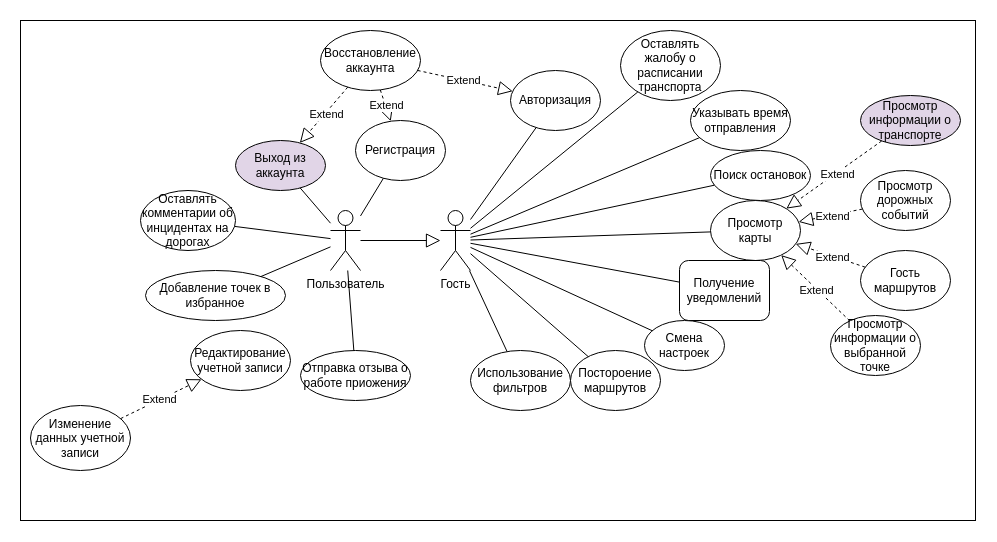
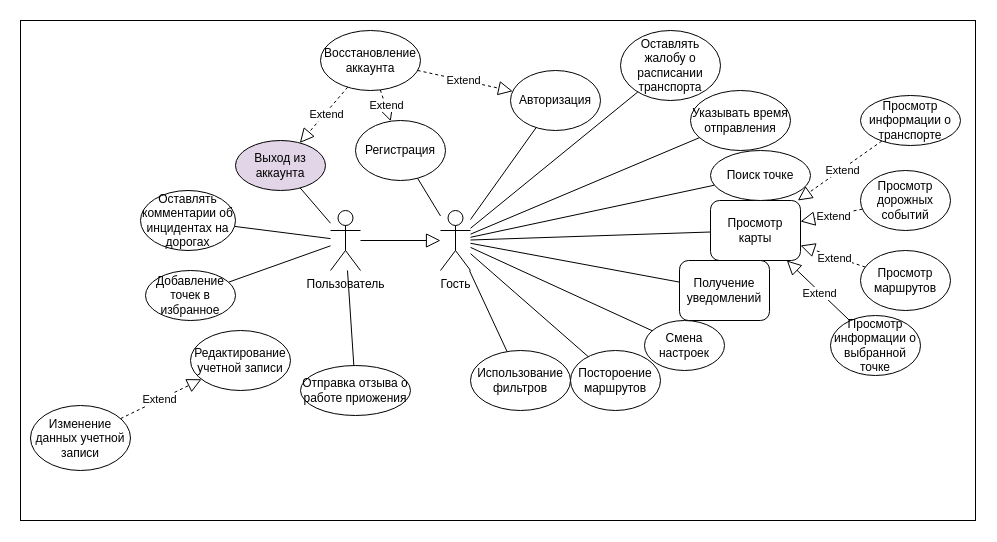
node "Просмотр информации о транспорте": fillcolor #e1d5e7 -> #ffffff
node "Поиск остановок": label "Поиск остановок" -> "Поиск точке"
edge "Регистрация" -- "Пользователь": now "Регистрация" -- "Гость"
node "Просмотр карты": shape ellipse -> rounded rectangle
node "Гость маршрутов": label "Гость маршрутов" -> "Просмотр маршрутов"
edge "Просмотр информации о выбранной точке" -> "Просмотр карты": style dashed -> solid
node "Добавление точек в избранное": size 140x50 -> 90x50
node "Отправка отзыва о работе приожения": moved (356, 376) -> (356, 391)
